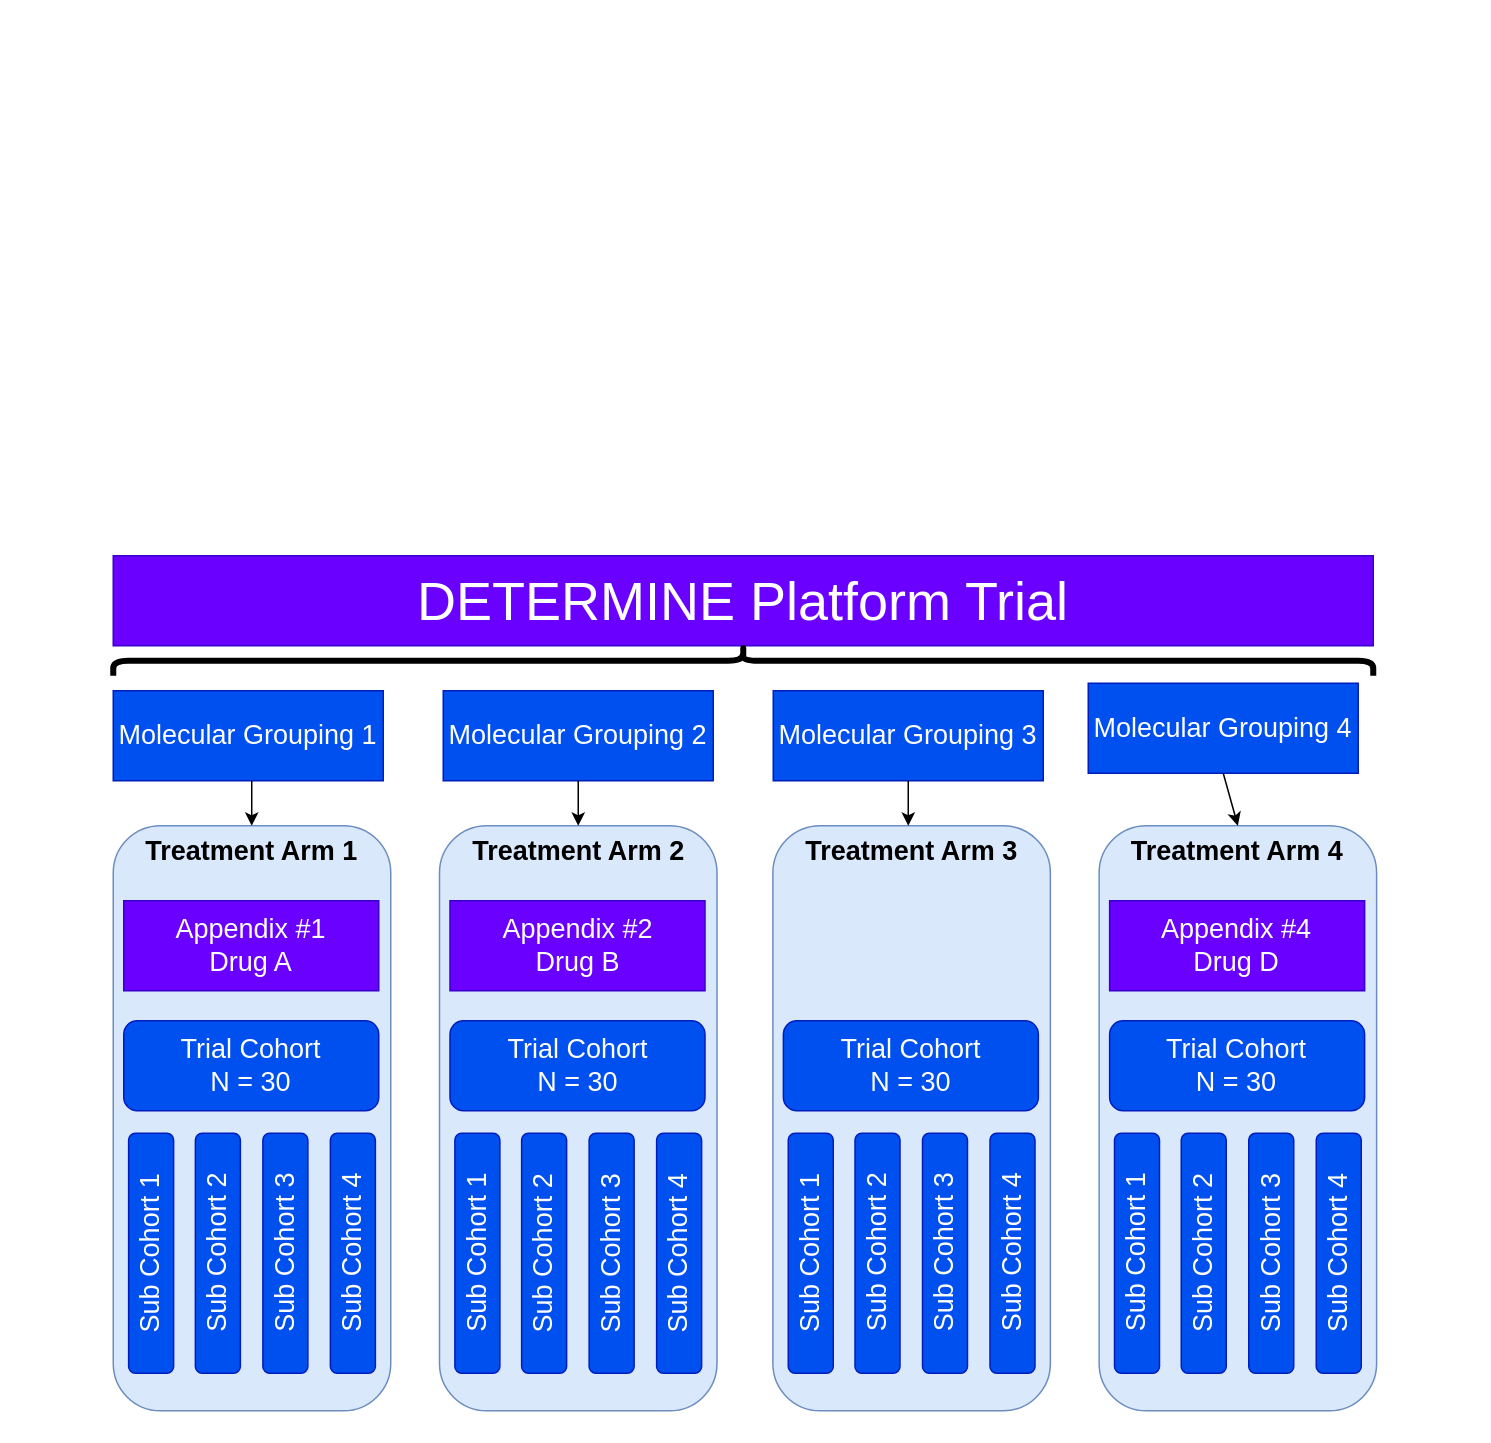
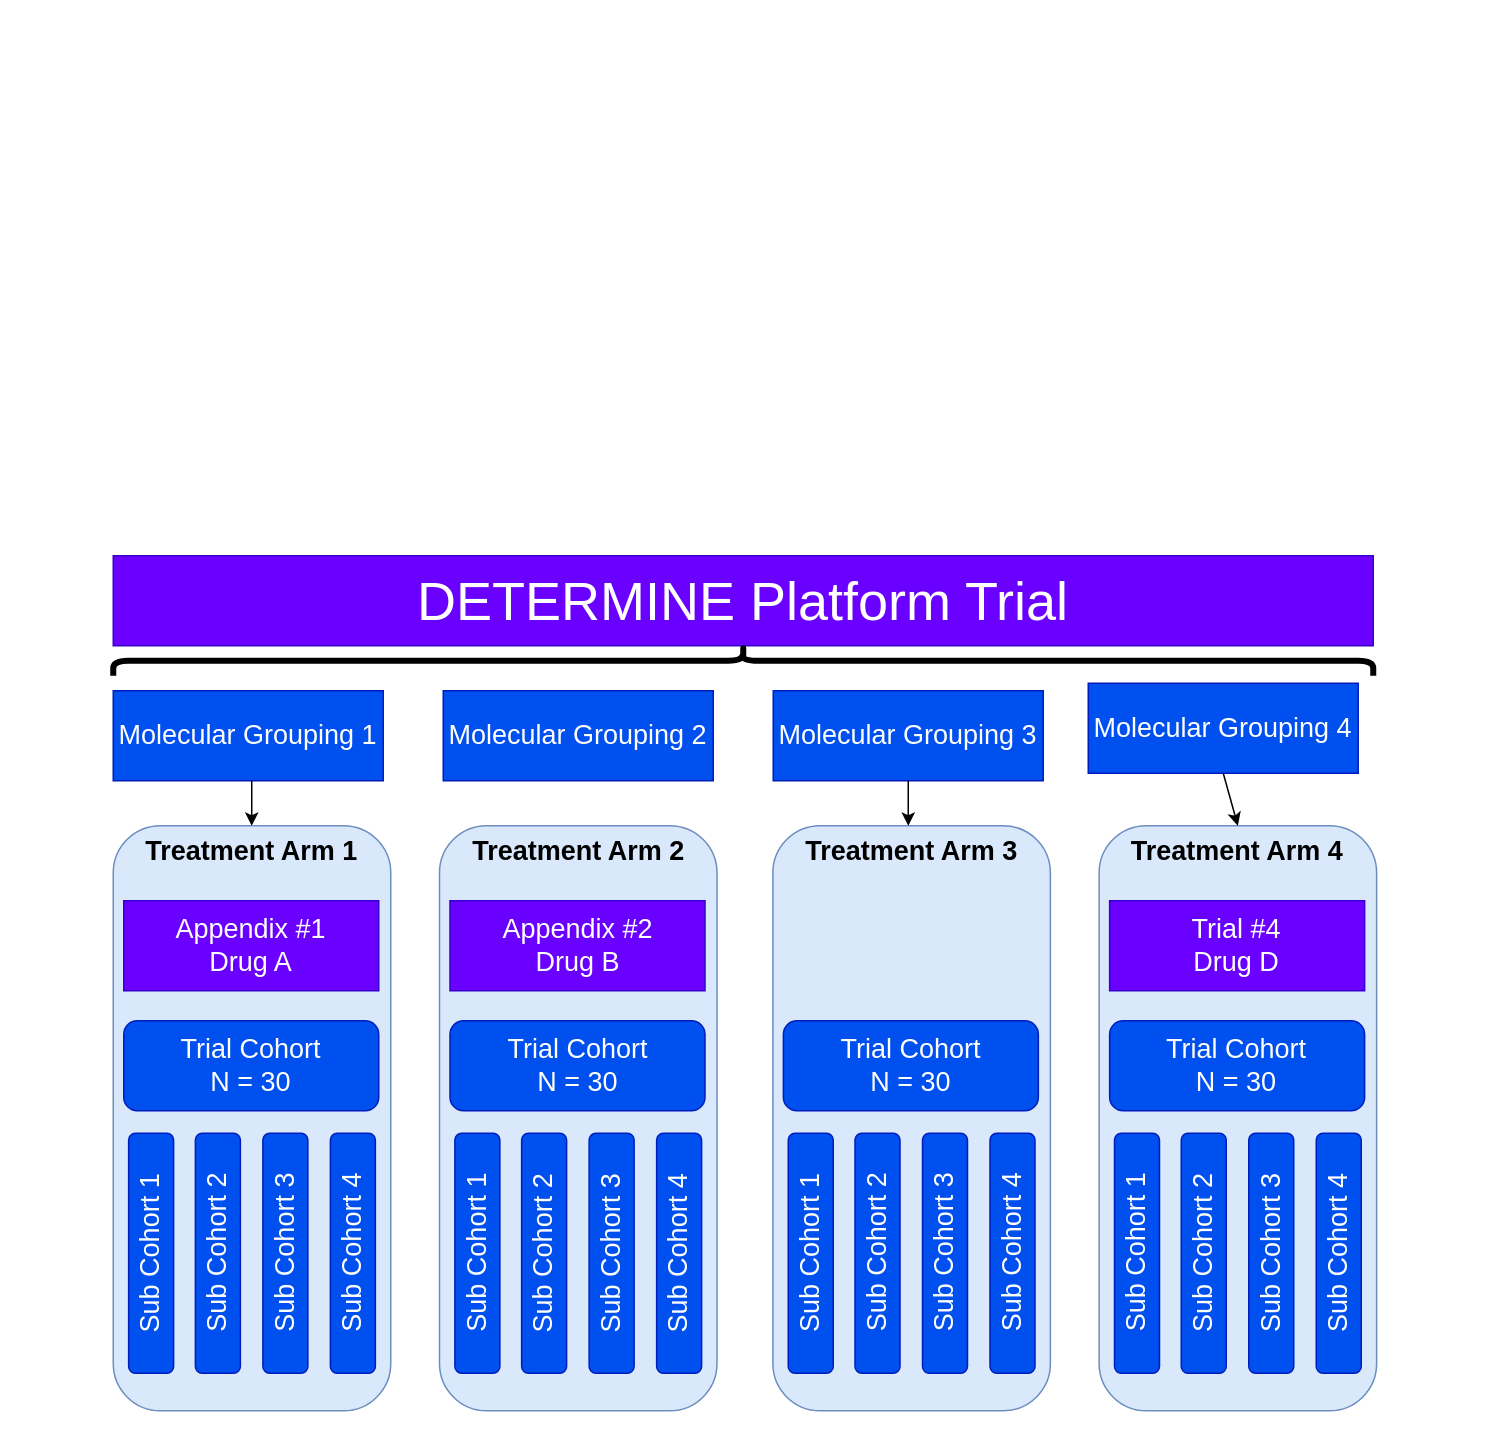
edge "Molecular Grouping 2" -> "Treatment Arm 2": removed
node "Appendix #4 Drug D": label "Appendix #4 Drug D" -> "Trial #4 Drug D"
